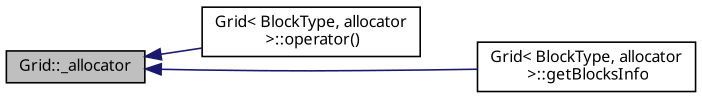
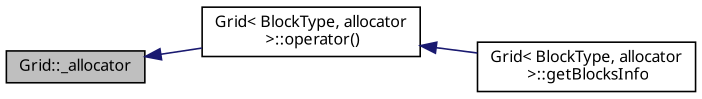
edge "Grid< BlockType, allocator >::getBlocksInfo" -> "Grid::_allocator": now "Grid< BlockType, allocator >::getBlocksInfo" -> "Grid< BlockType, allocator >::operator()"
